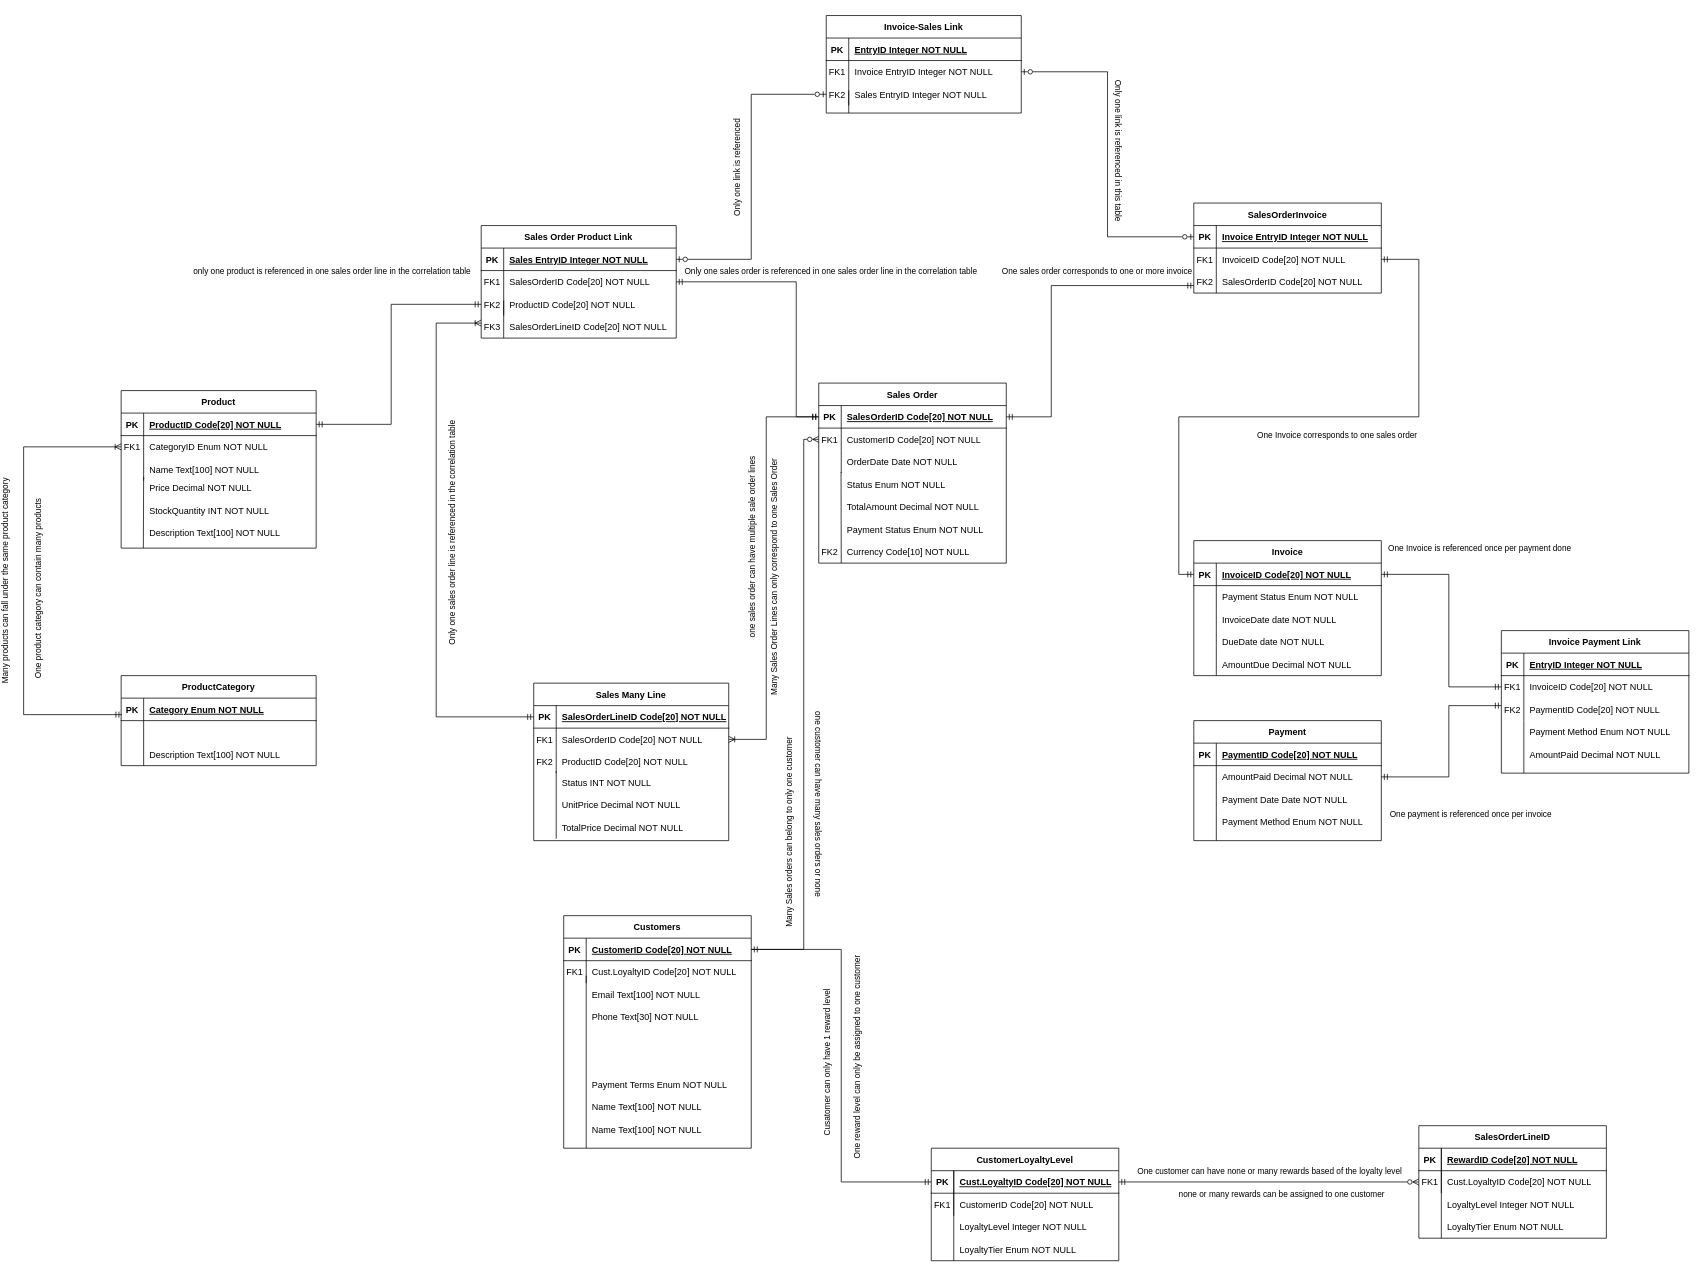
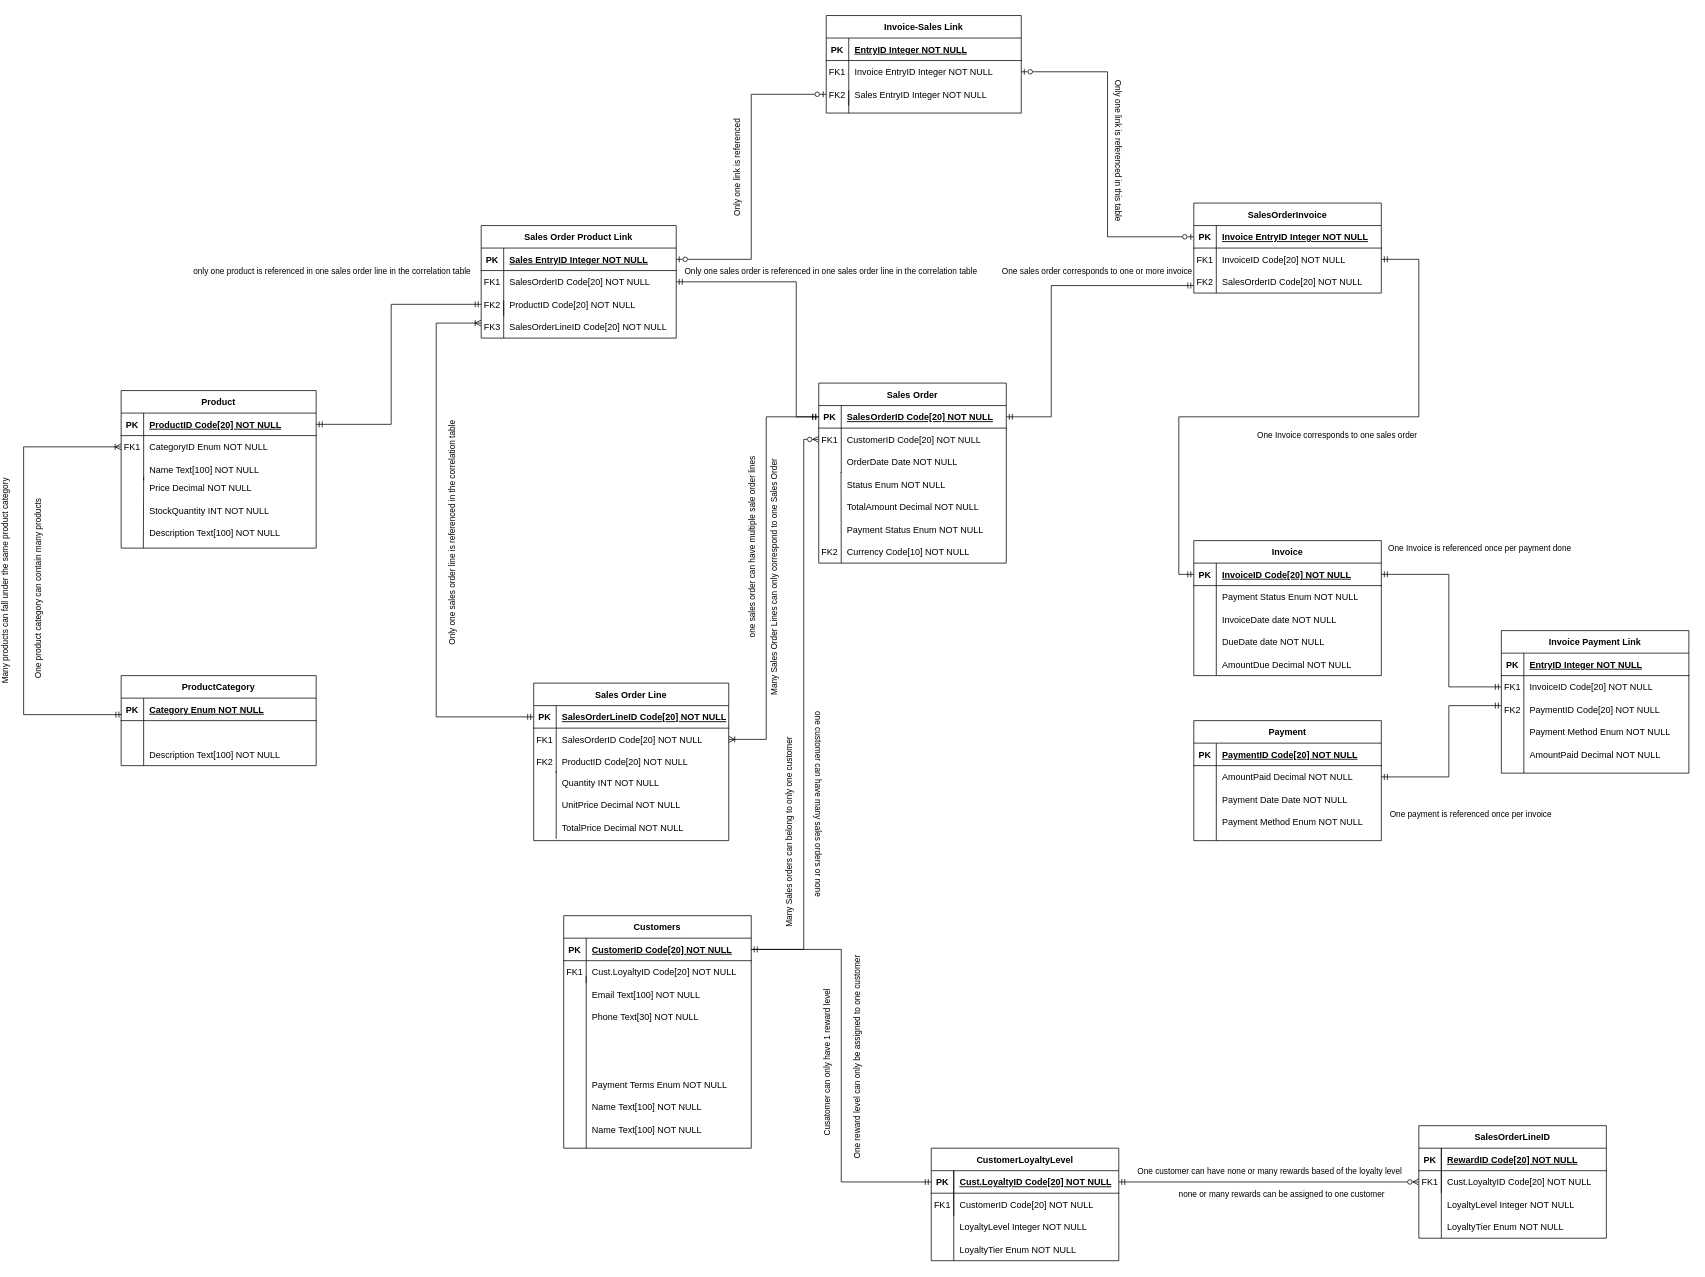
node "Sales Many Line": label "Sales Many Line" -> "Sales Order Line"
node "Status INT NOT NULL": label "Status INT NOT NULL" -> "Quantity INT NOT NULL"
